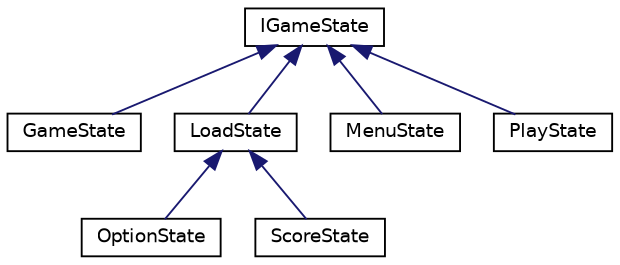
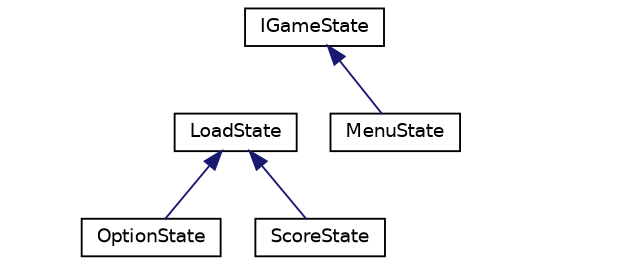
edge "LoadState" -> "IGameState": removed
node "GameState": removed
node "PlayState": removed
